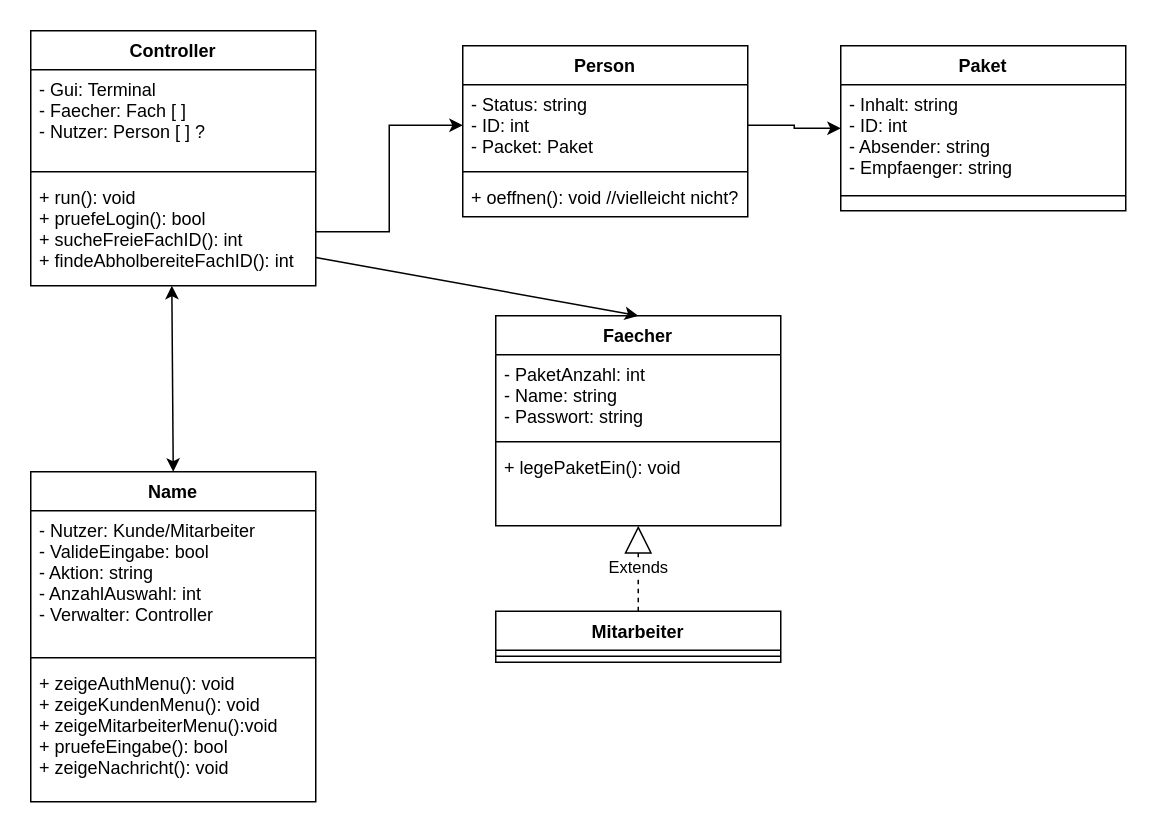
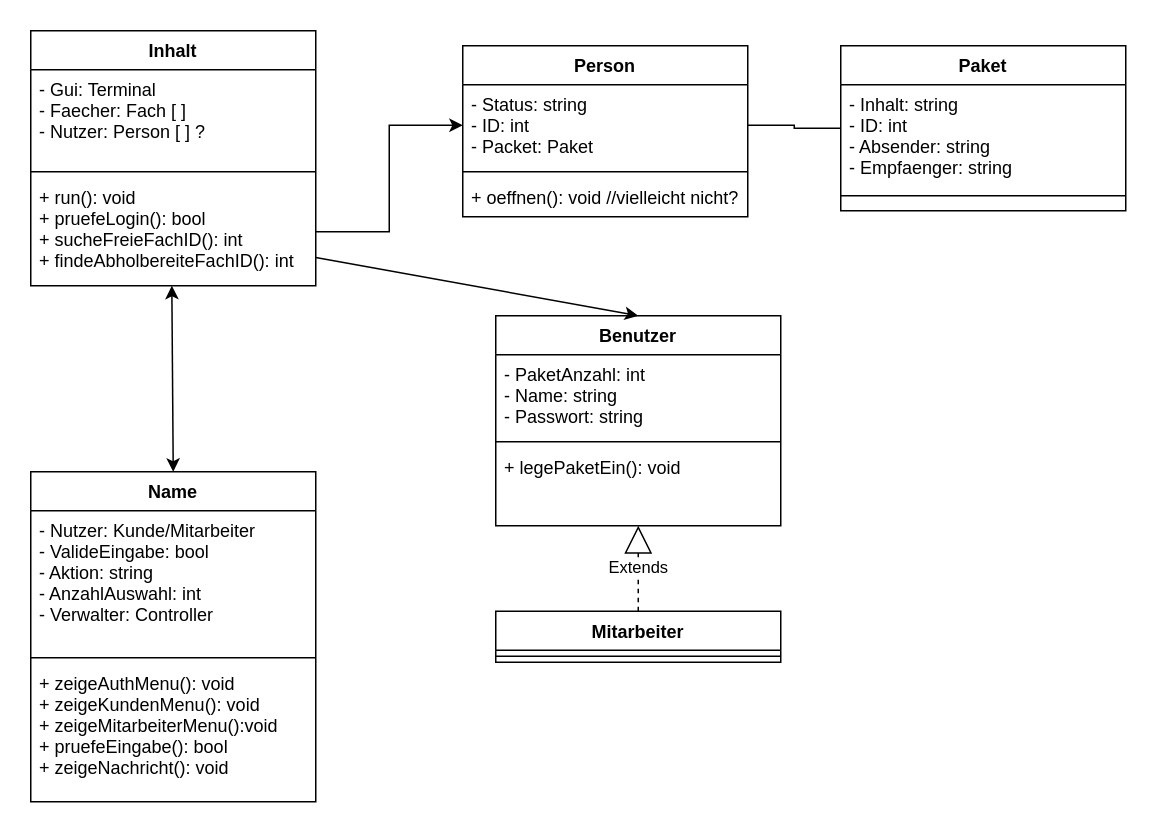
node "Controller": label "Controller" -> "Inhalt"
edge "- Status: string - ID: int - Packet: Paket" -> "Paket": arrowhead classic -> none
node "Faecher": label "Faecher" -> "Benutzer"
